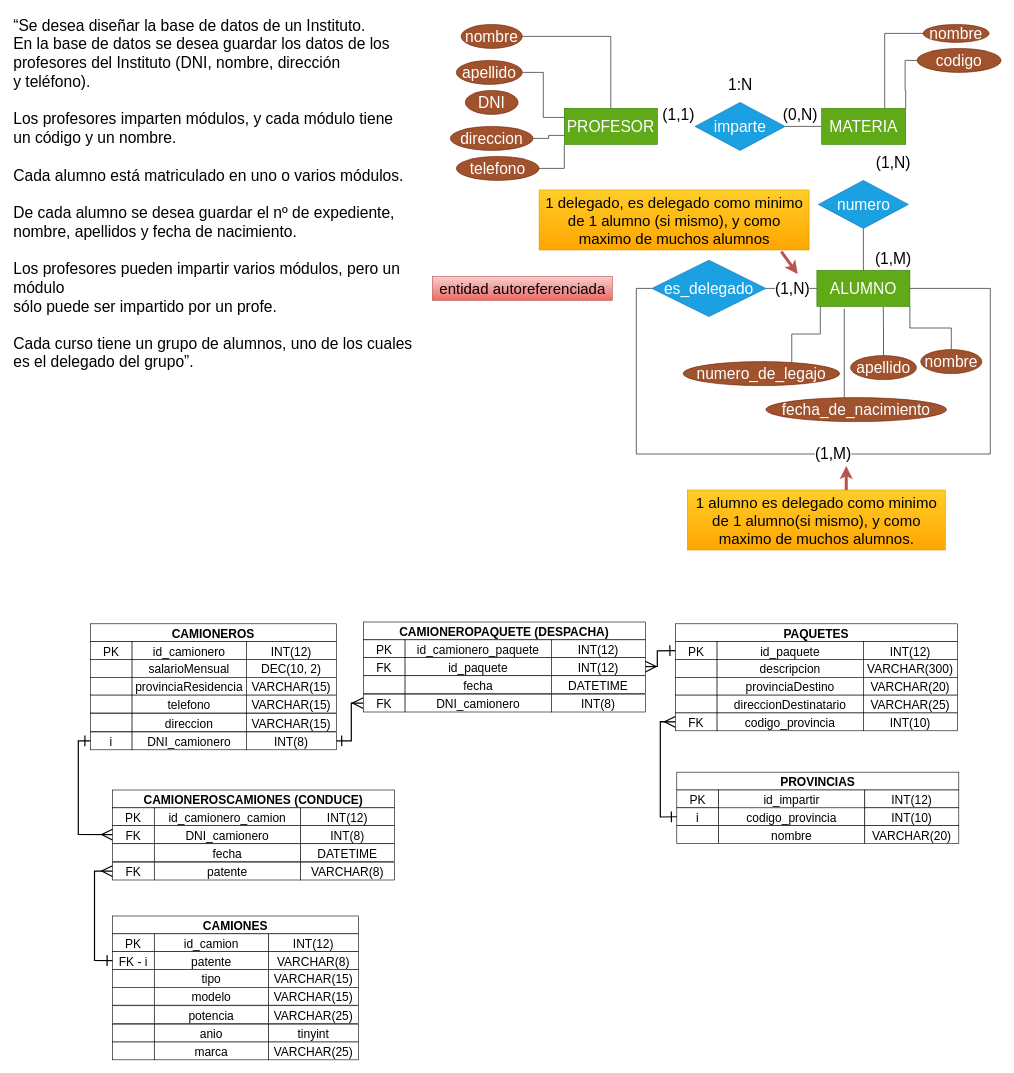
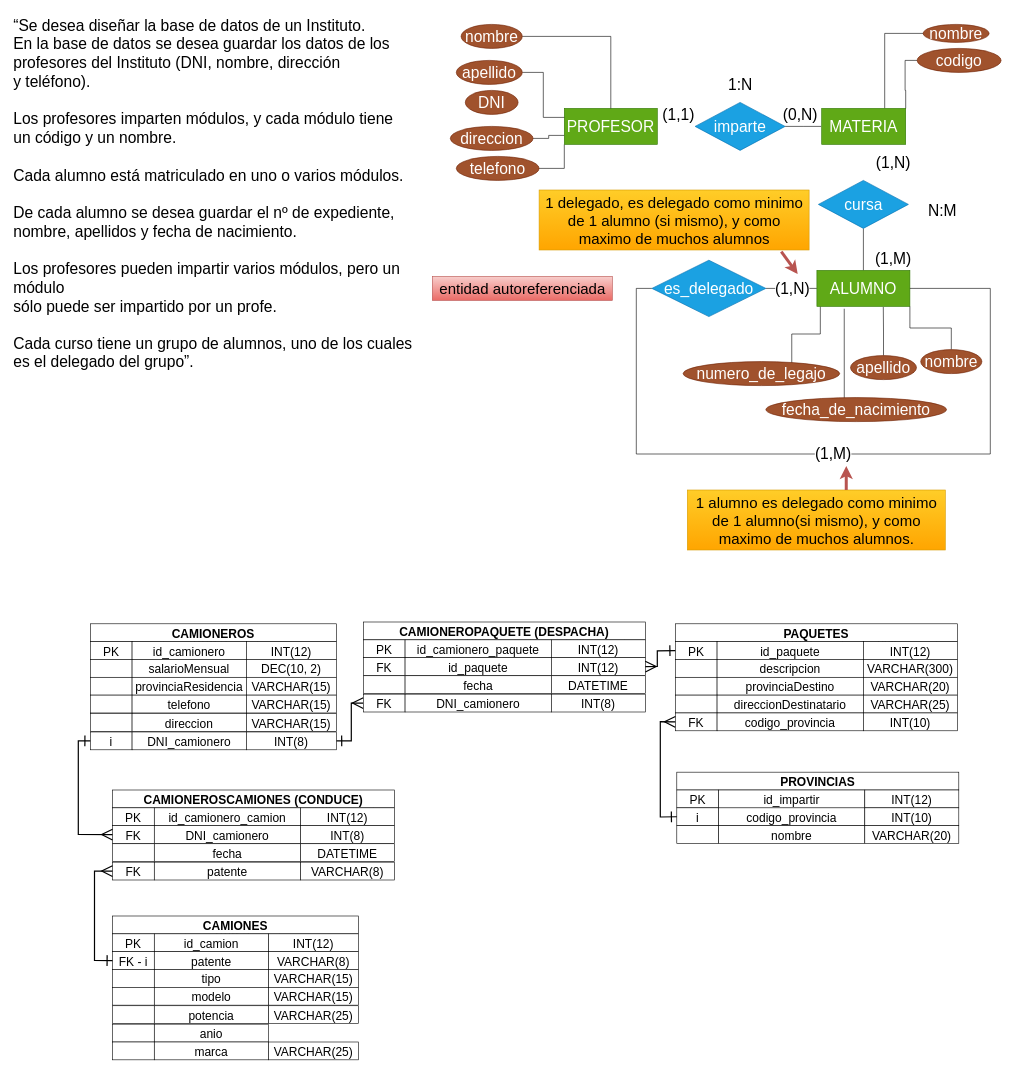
node "numero": label "numero" -> "cursa"
node "N:M": added
node "tinyint": removed
